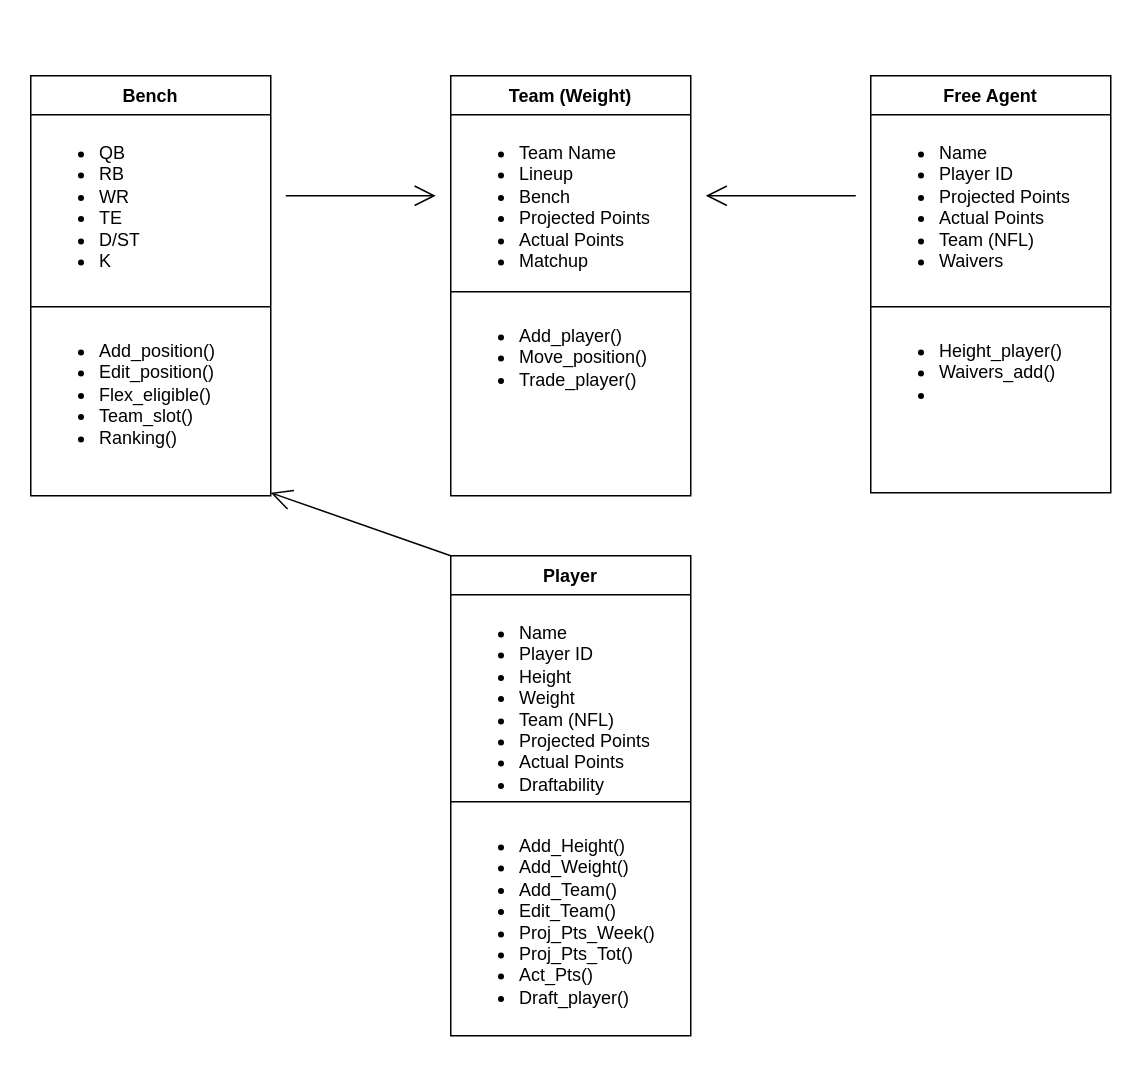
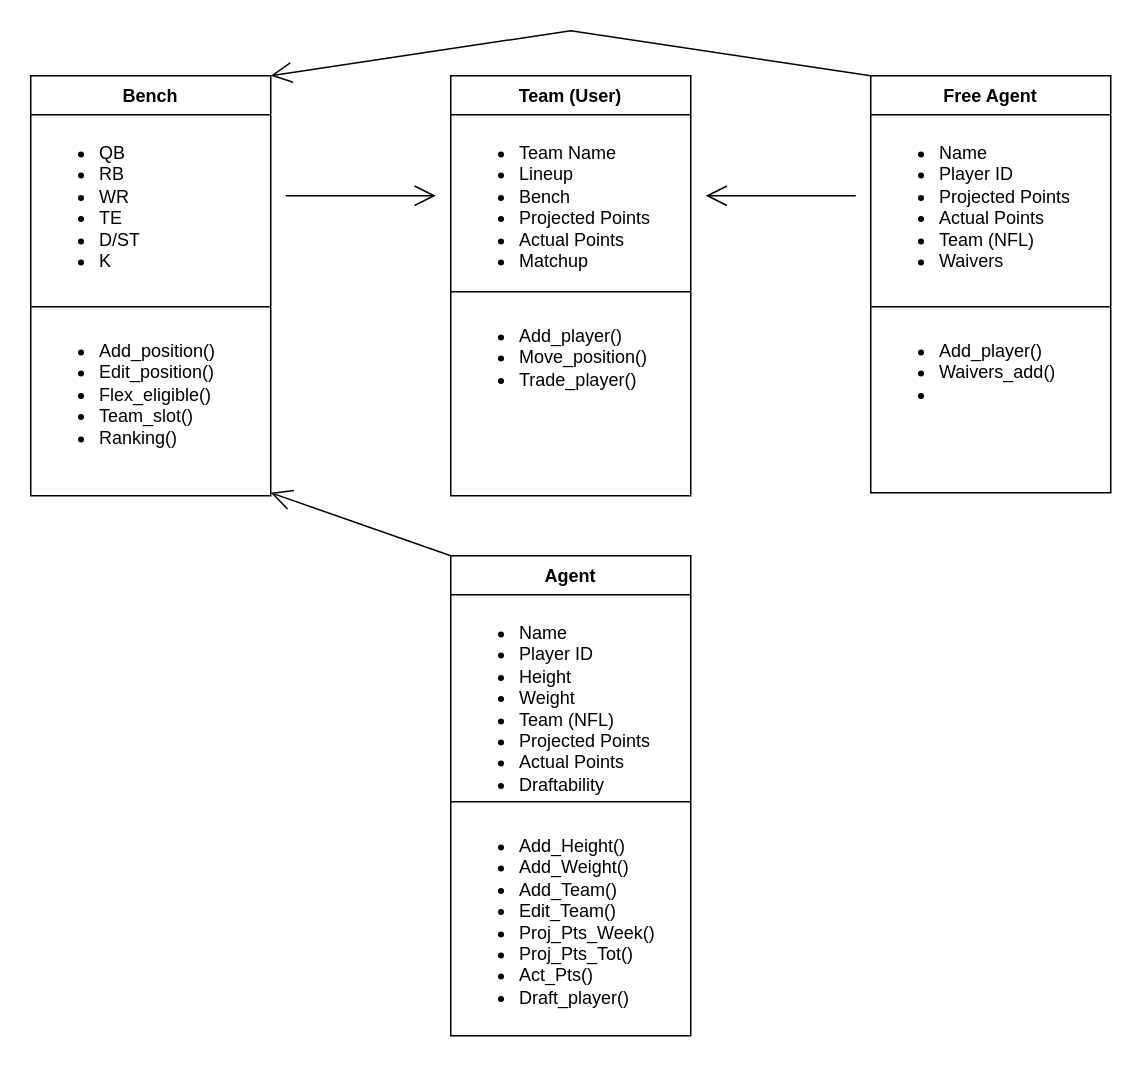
edge "Free Agent" -> "Bench": added
node "Team (Weight)": label "Team (Weight)" -> "Team (User)"
node "Height_player() Waivers_add()": label "Height_player() Waivers_add()" -> "Add_player() Waivers_add()"
node "Player": label "Player" -> "Agent"
